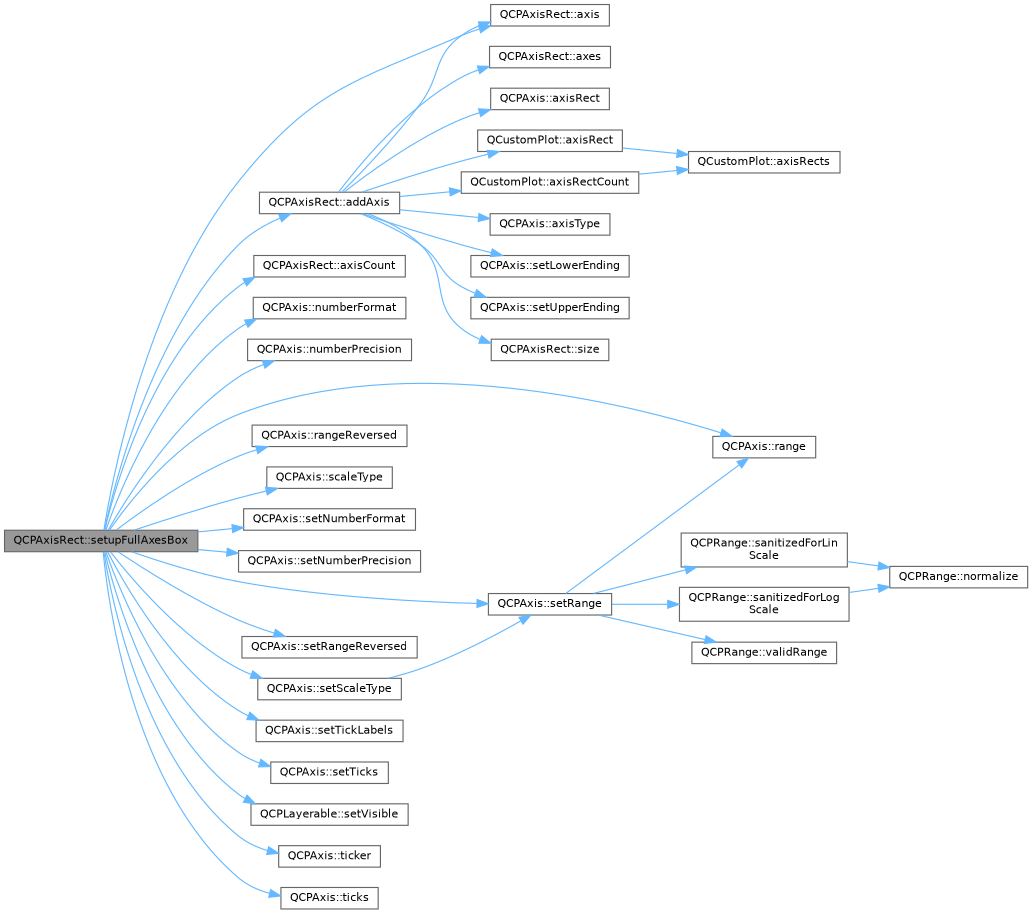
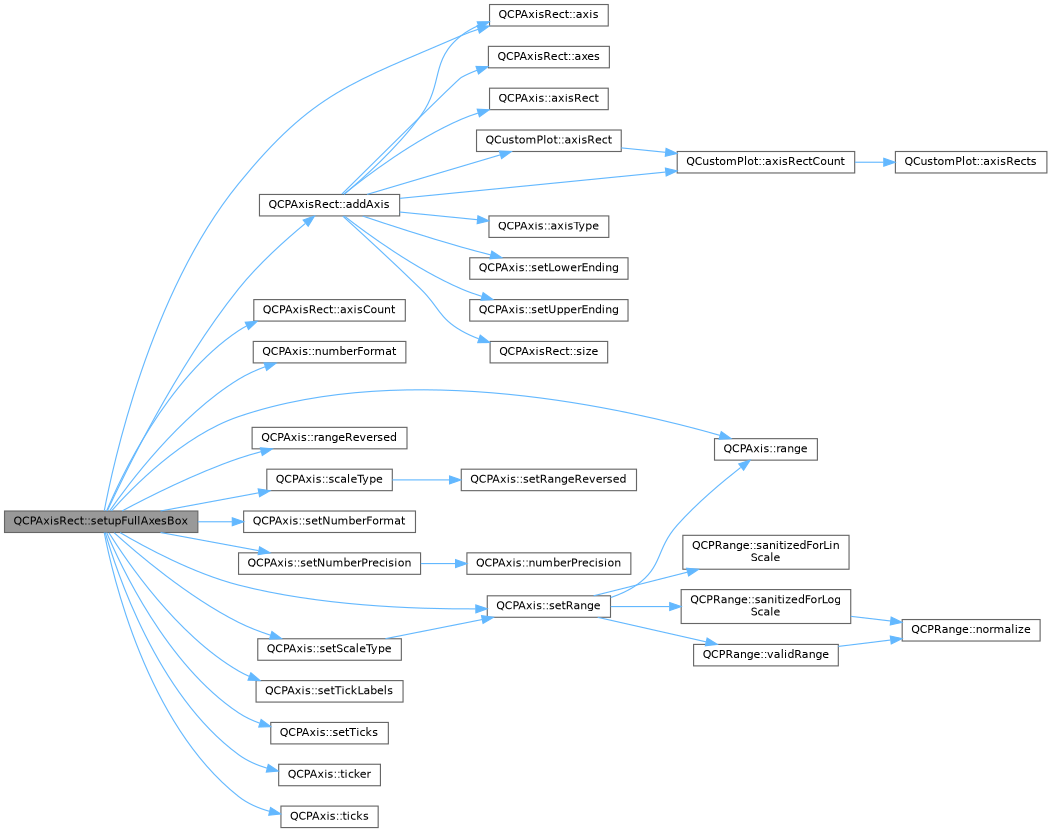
edge "QCustomPlot::axisRect" -> "QCustomPlot::axisRects": now "QCustomPlot::axisRect" -> "QCustomPlot::axisRectCount"
edge "QCPAxisRect::setupFullAxesBox" -> "QCPAxis::numberPrecision": now "QCPAxis::setNumberPrecision" -> "QCPAxis::numberPrecision"
edge "QCPRange::sanitizedForLin Scale" -> "QCPRange::normalize": now "QCPRange::validRange" -> "QCPRange::normalize"
edge "QCPAxisRect::setupFullAxesBox" -> "QCPAxis::setRangeReversed": now "QCPAxis::scaleType" -> "QCPAxis::setRangeReversed"
node "QCPLayerable::setVisible": removed
